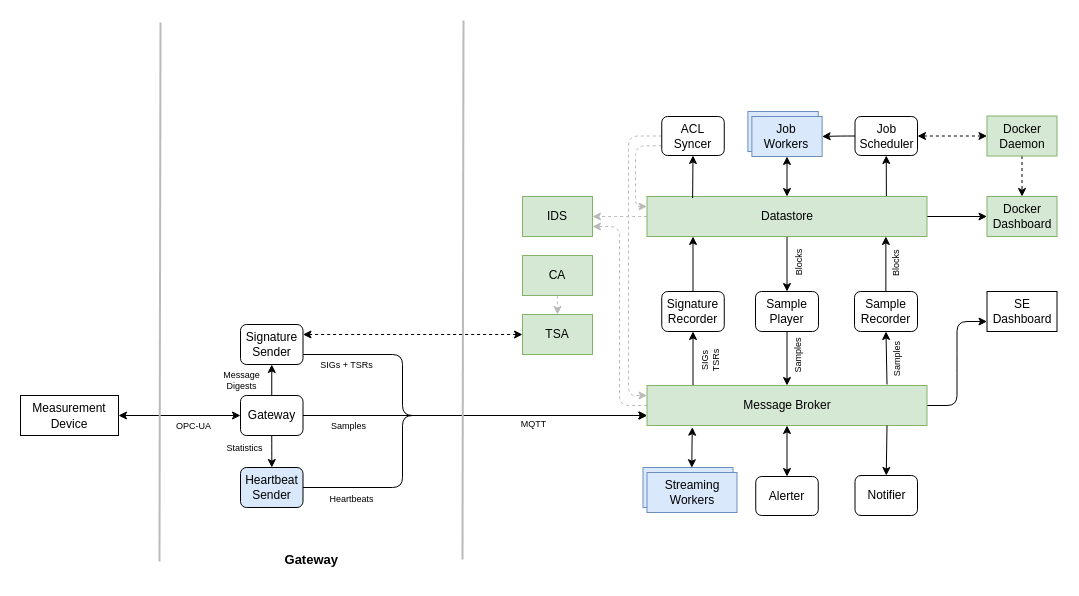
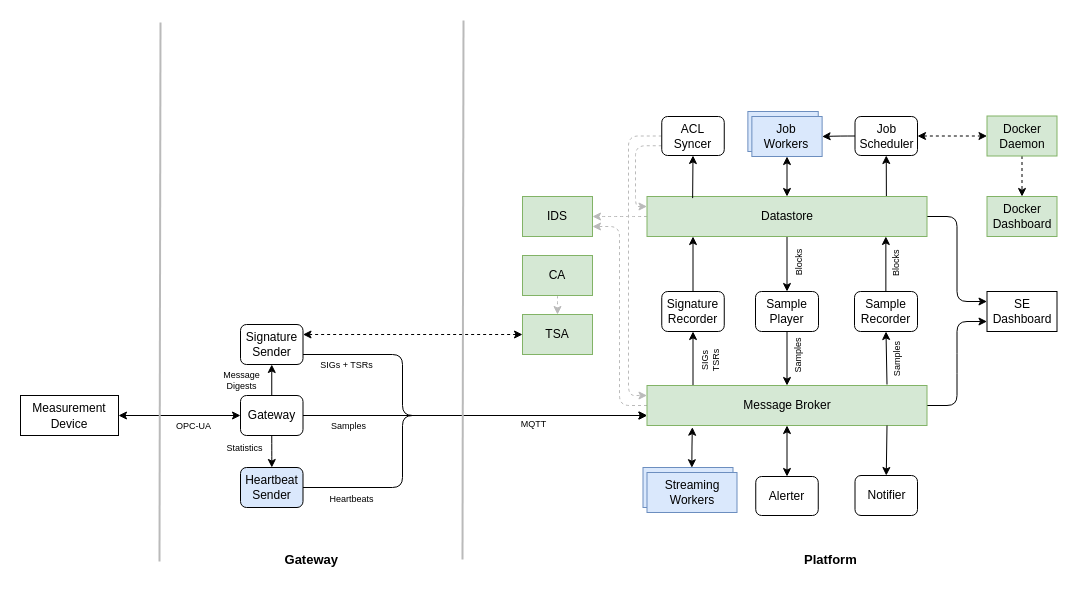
edge "Datastore" -> "Docker Dashboard": now "Datastore" -> "SE Dashboard"
node "Platform": added
